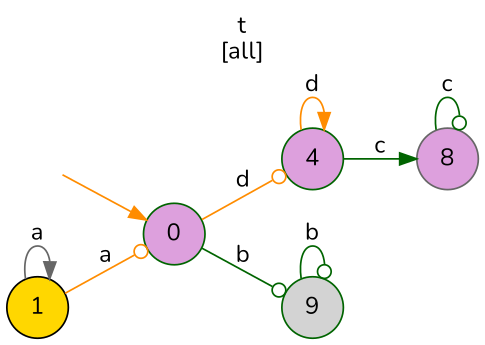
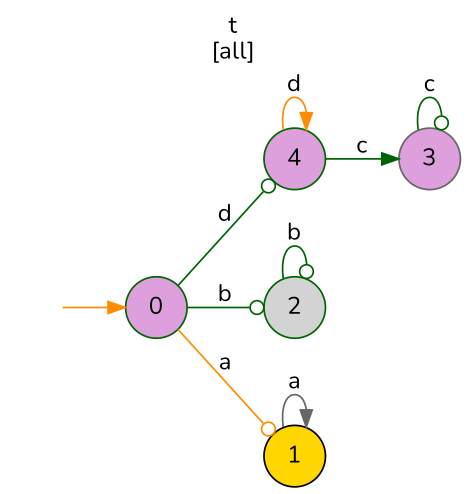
node "8": label "8" -> "3"
edge "0" -> "4": color darkorange -> darkgreen
edge "1" -> "0": reversed
node "9": label "9" -> "2"
